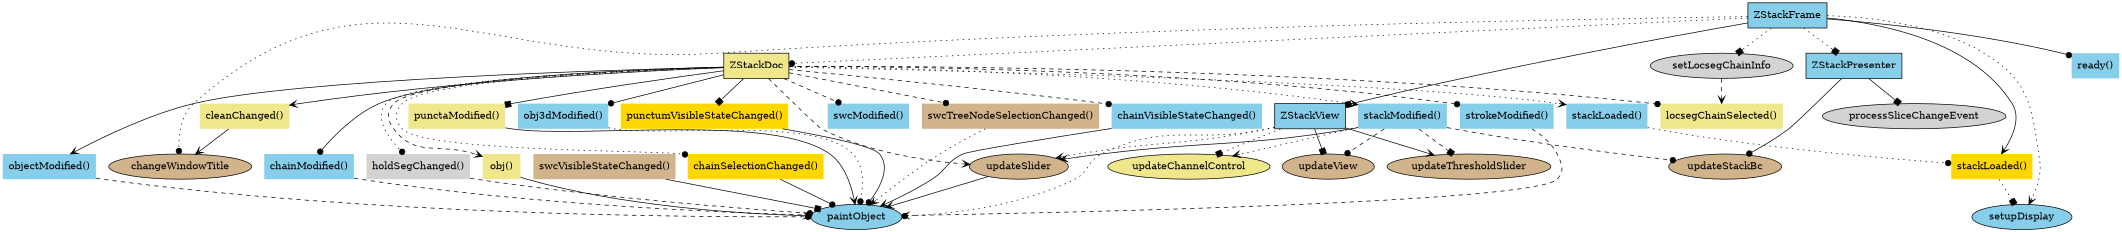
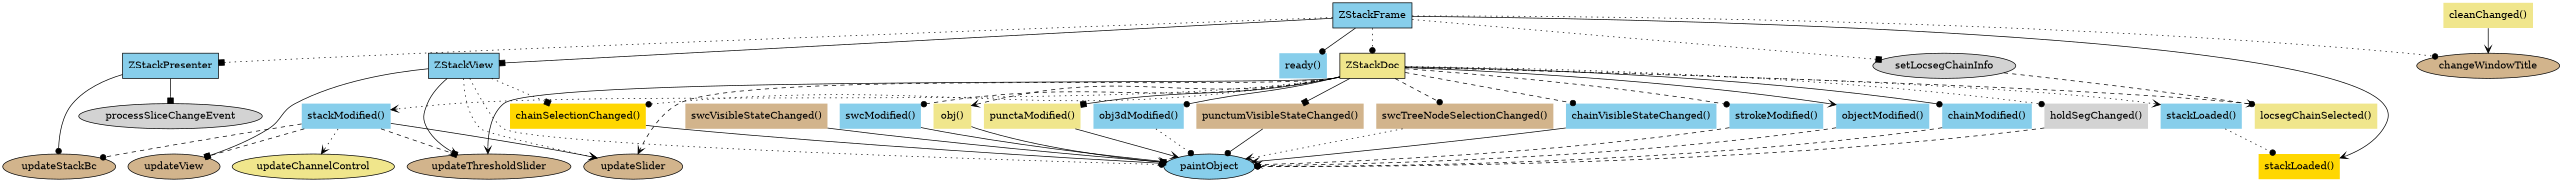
edge "ZStackDoc" -> "cleanChanged()": now "ZStackDoc" -> "updateThresholdSlider"
node "punctumVisibleStateChanged()": fillcolor gold -> tan
edge "ZStackView" -> "updateChannelControl": now "ZStackView" -> "chainSelectionChanged()"
edge "updateSlider" -> "paintObject": now "swcModified()" -> "paintObject"
node "setupDisplay": removed
